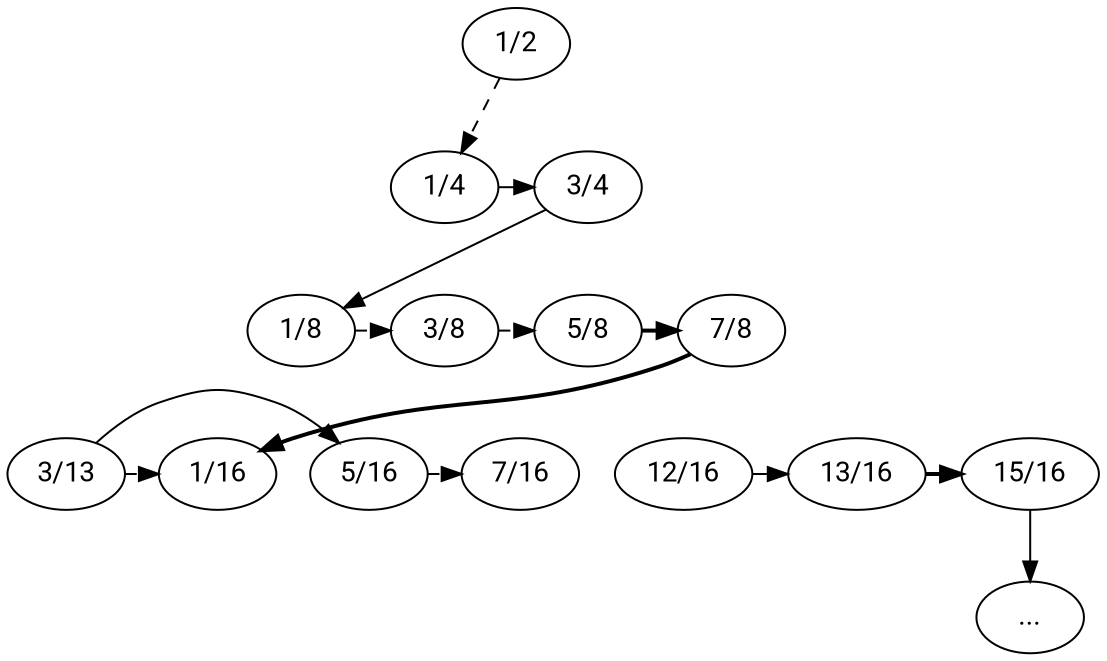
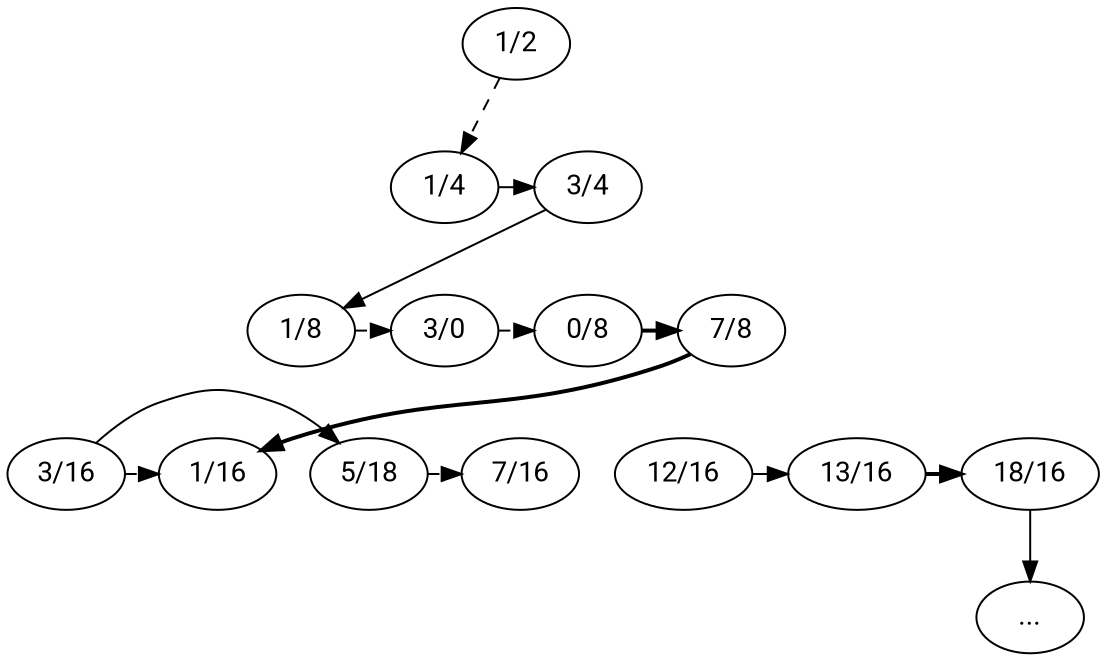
node "3/8": label "3/8" -> "3/0"
node "5/8": label "5/8" -> "0/8"
node "3/13": label "3/13" -> "3/16"
node "5/16": label "5/16" -> "5/18"
node "15/16": label "15/16" -> "18/16"
